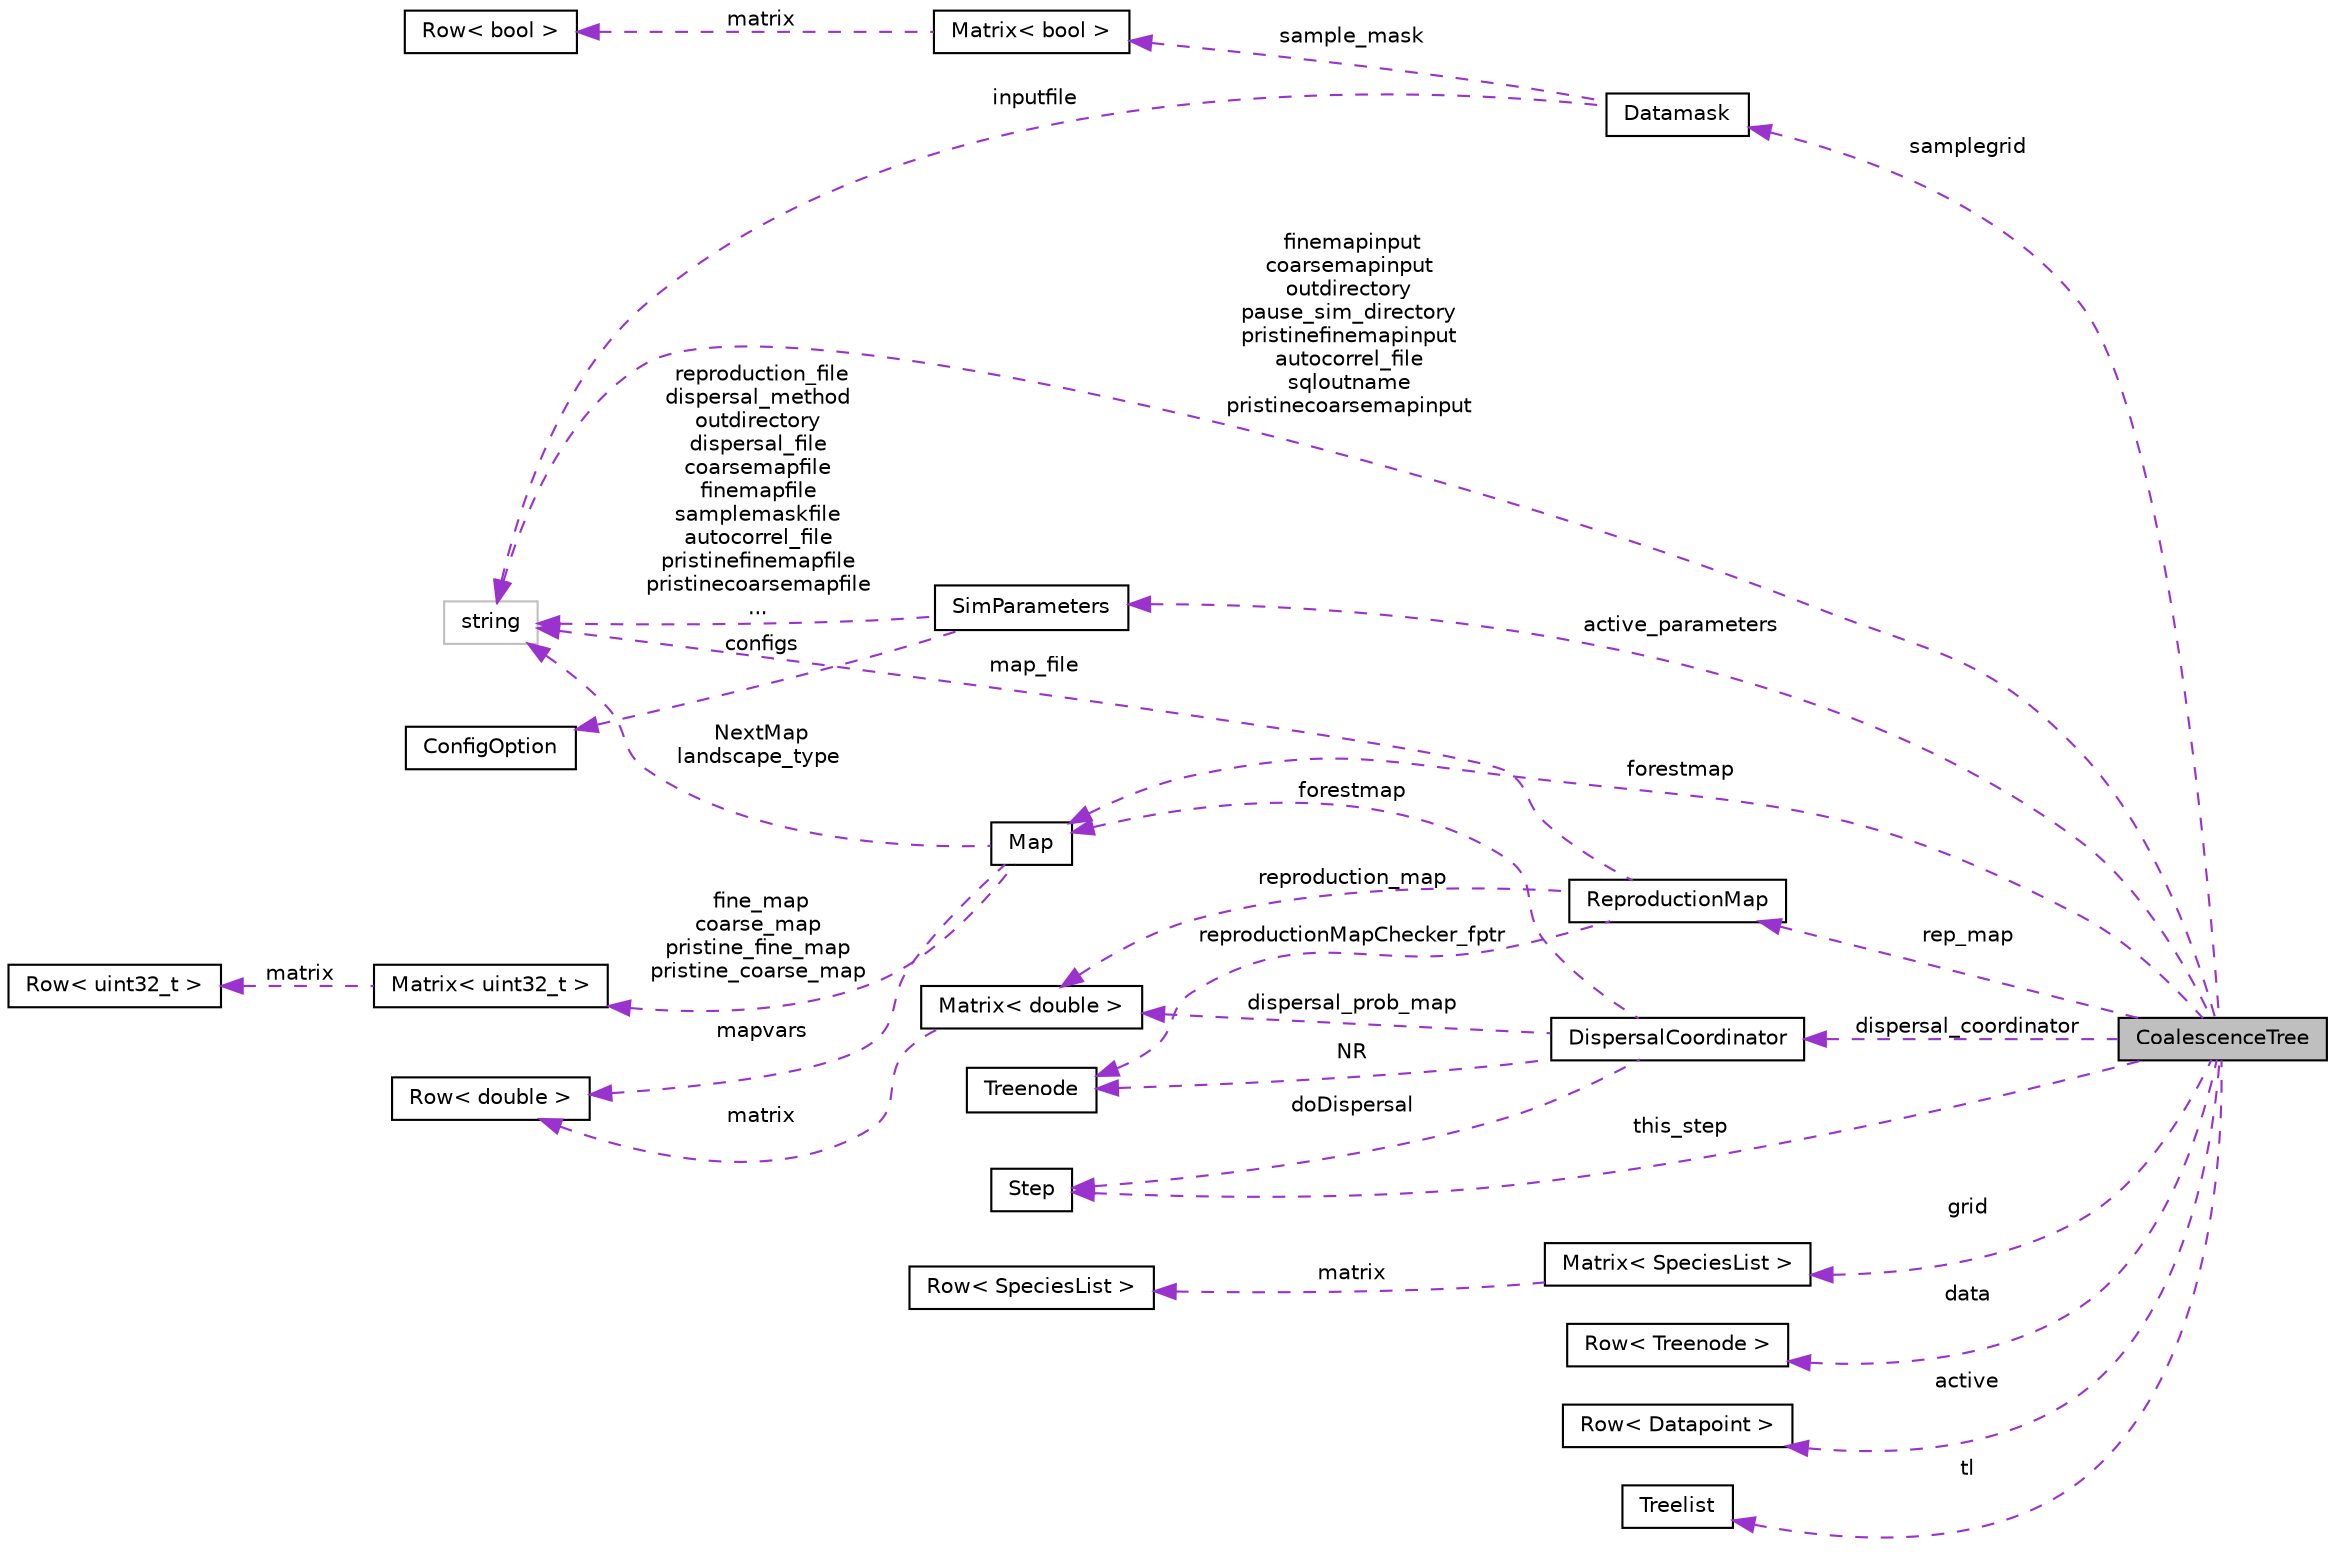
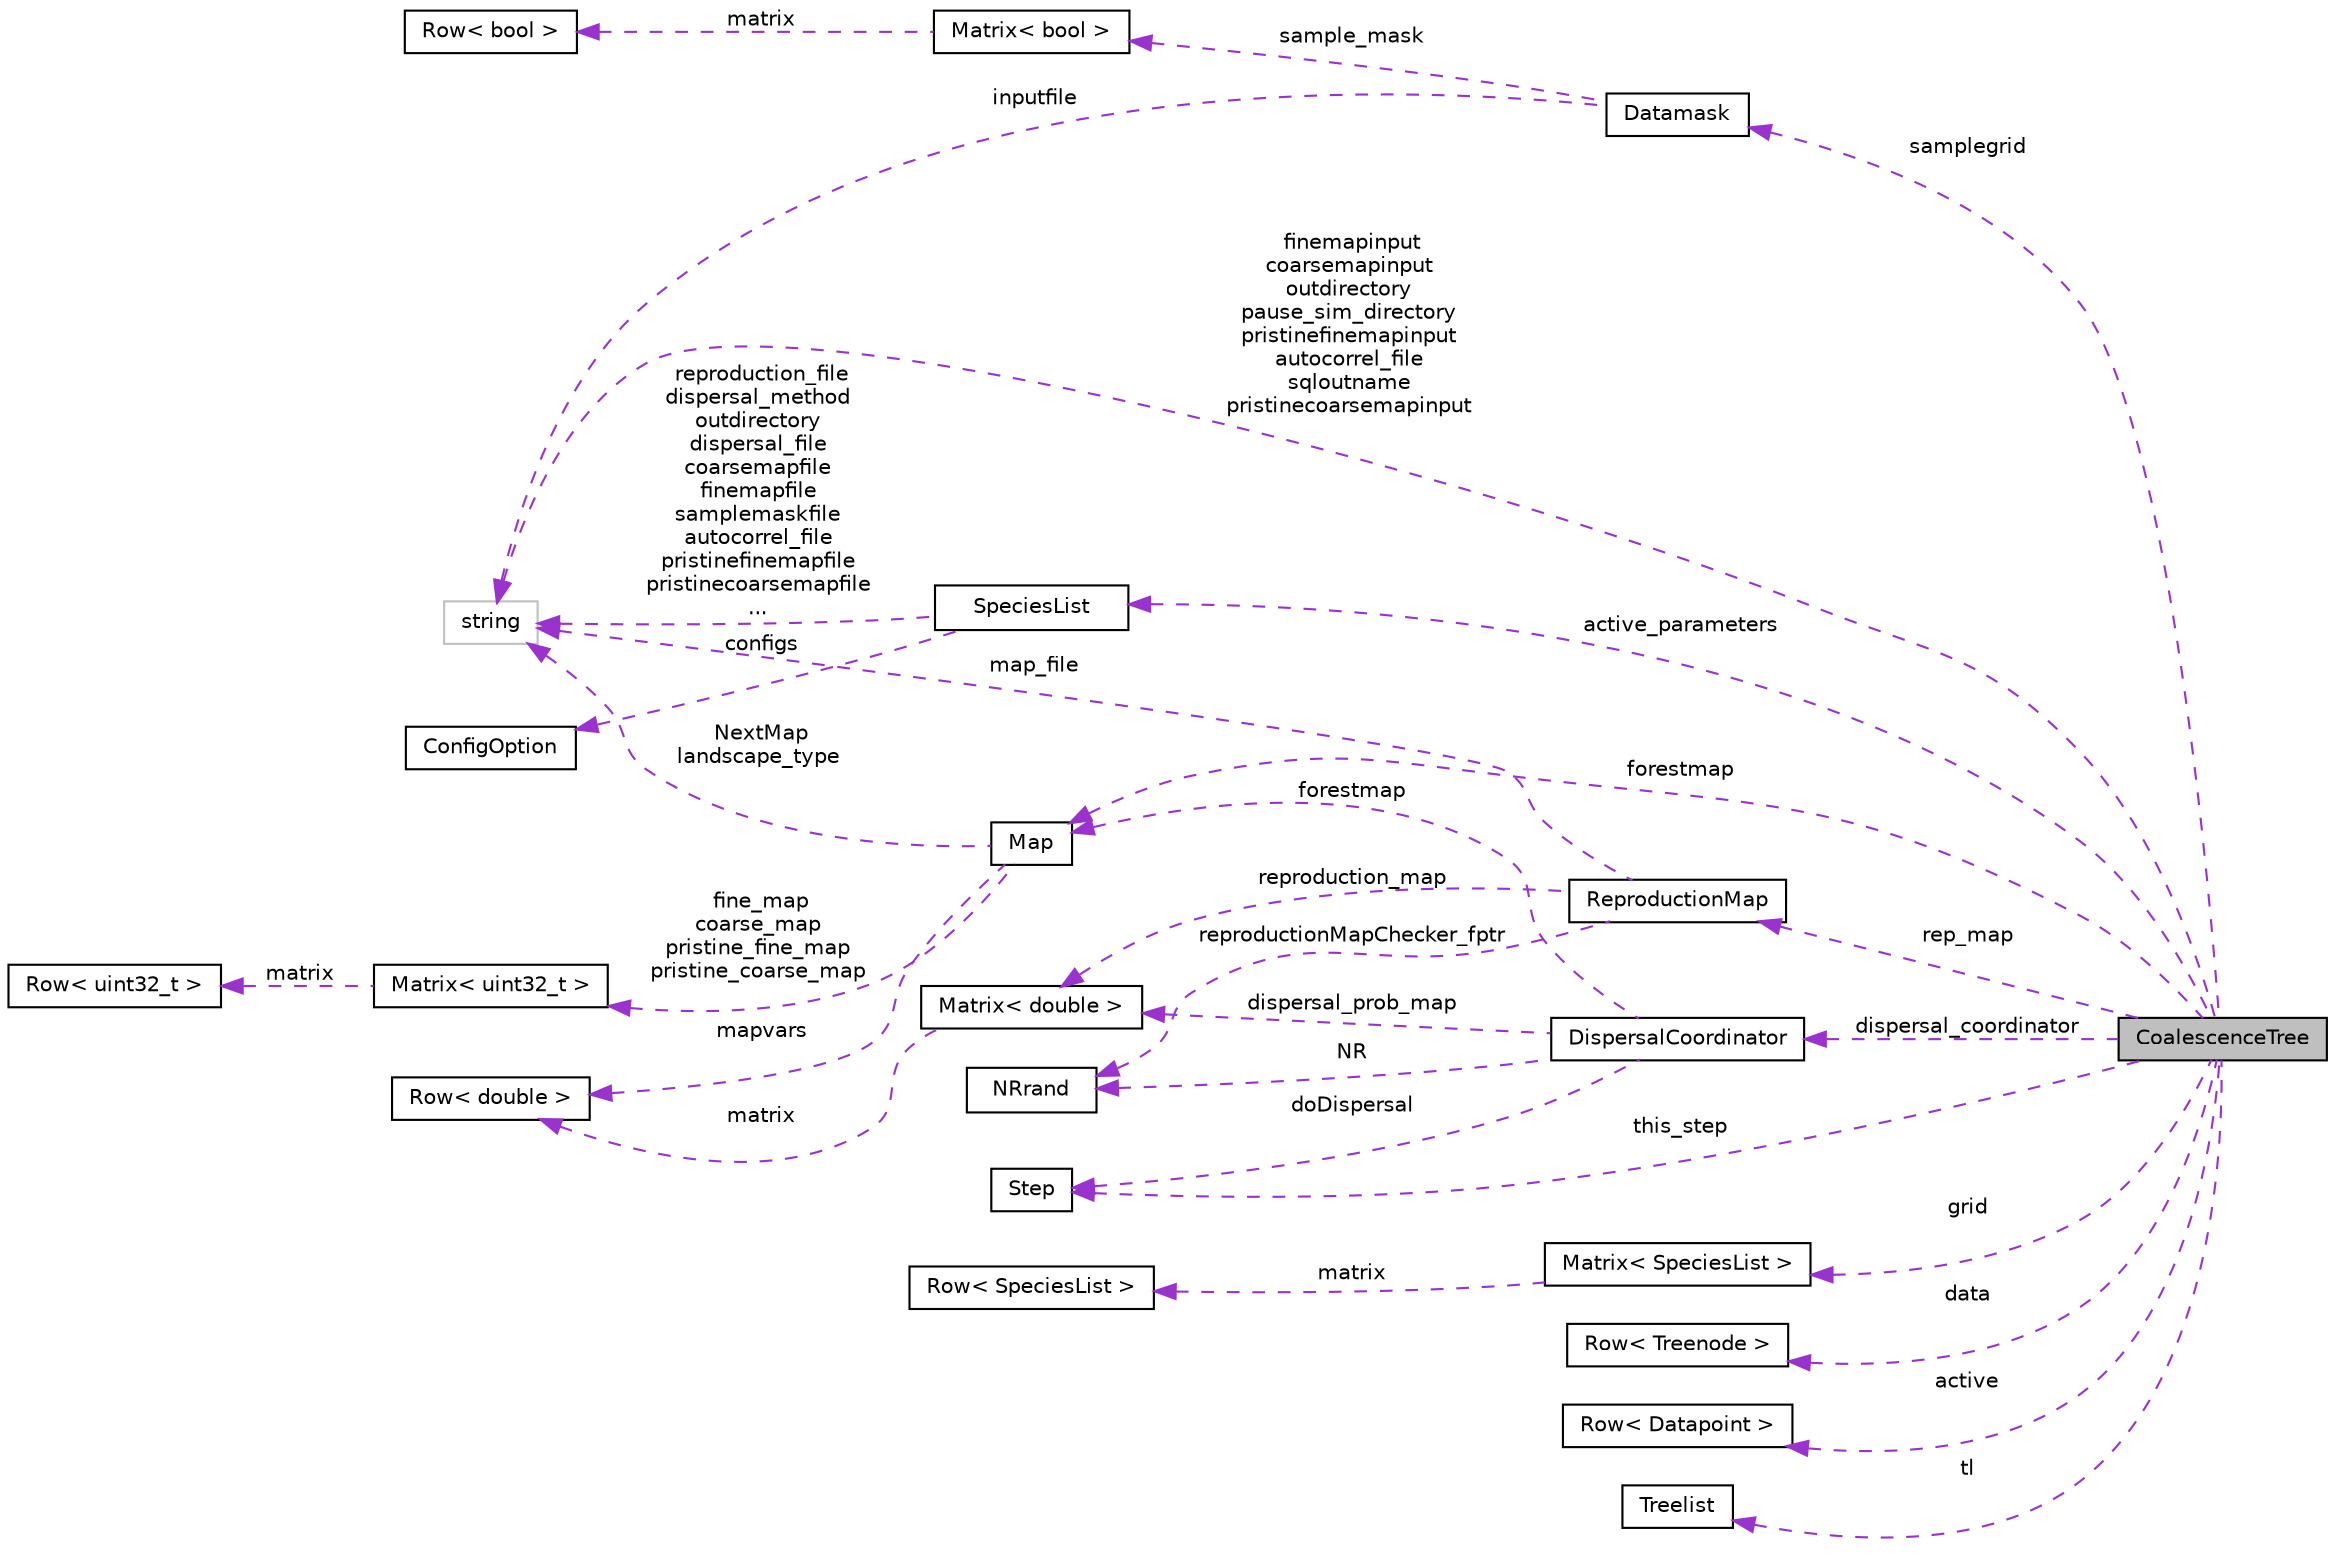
node "SimParameters": label "SimParameters" -> "SpeciesList"
node "Treenode": label "Treenode" -> "NRrand"
